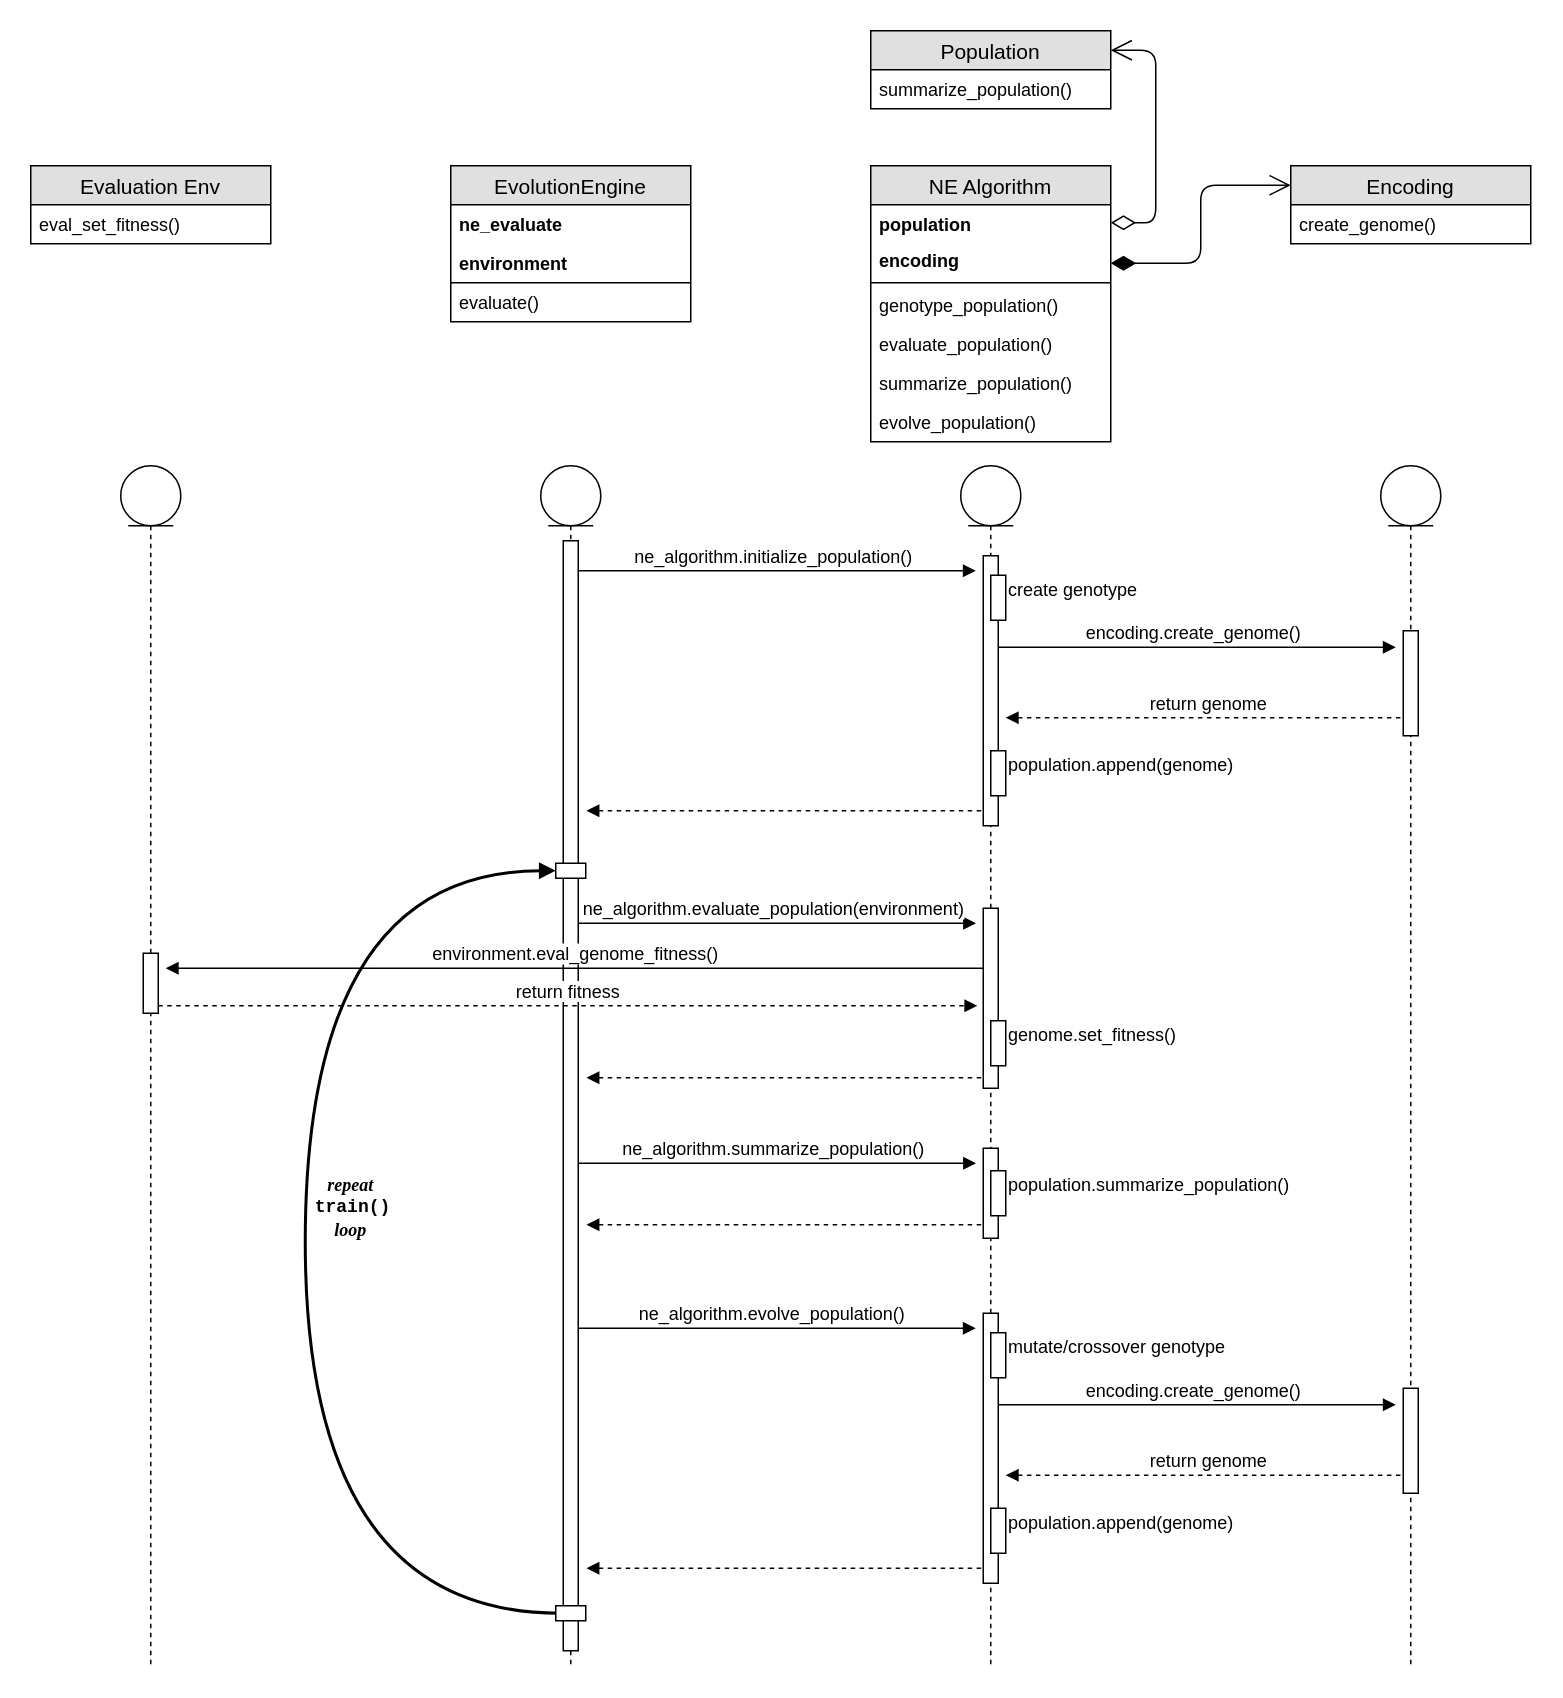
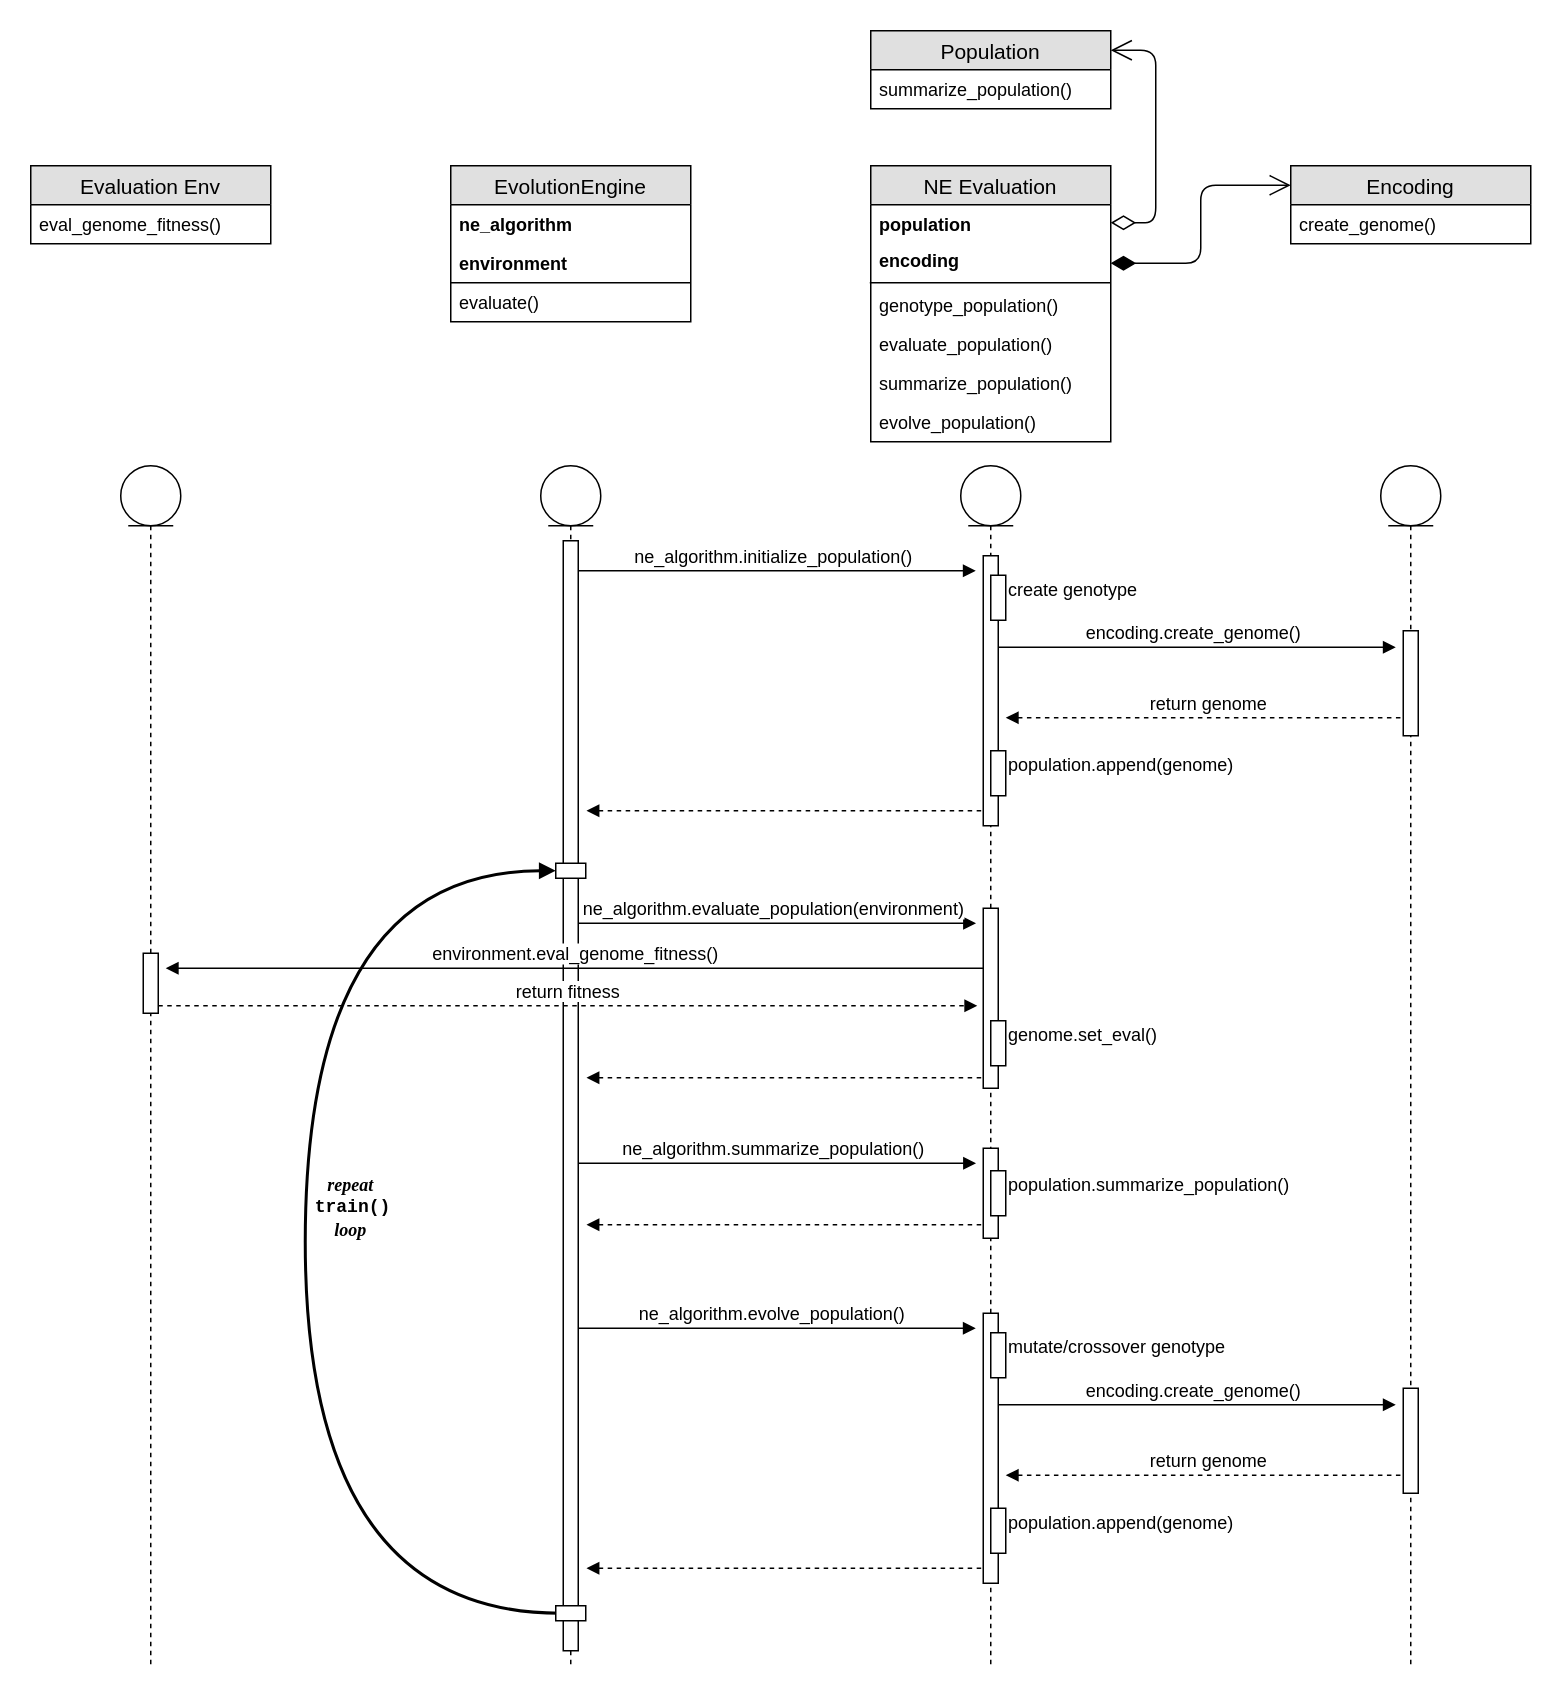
node "NE Algorithm": label "NE Algorithm" -> "NE Evaluation"
node "eval_set_fitness()": label "eval_set_fitness()" -> "eval_genome_fitness()"
node "ne_evaluate": label "ne_evaluate" -> "ne_algorithm"
node "genome.set_fitness()": label "genome.set_fitness()" -> "genome.set_eval()"
